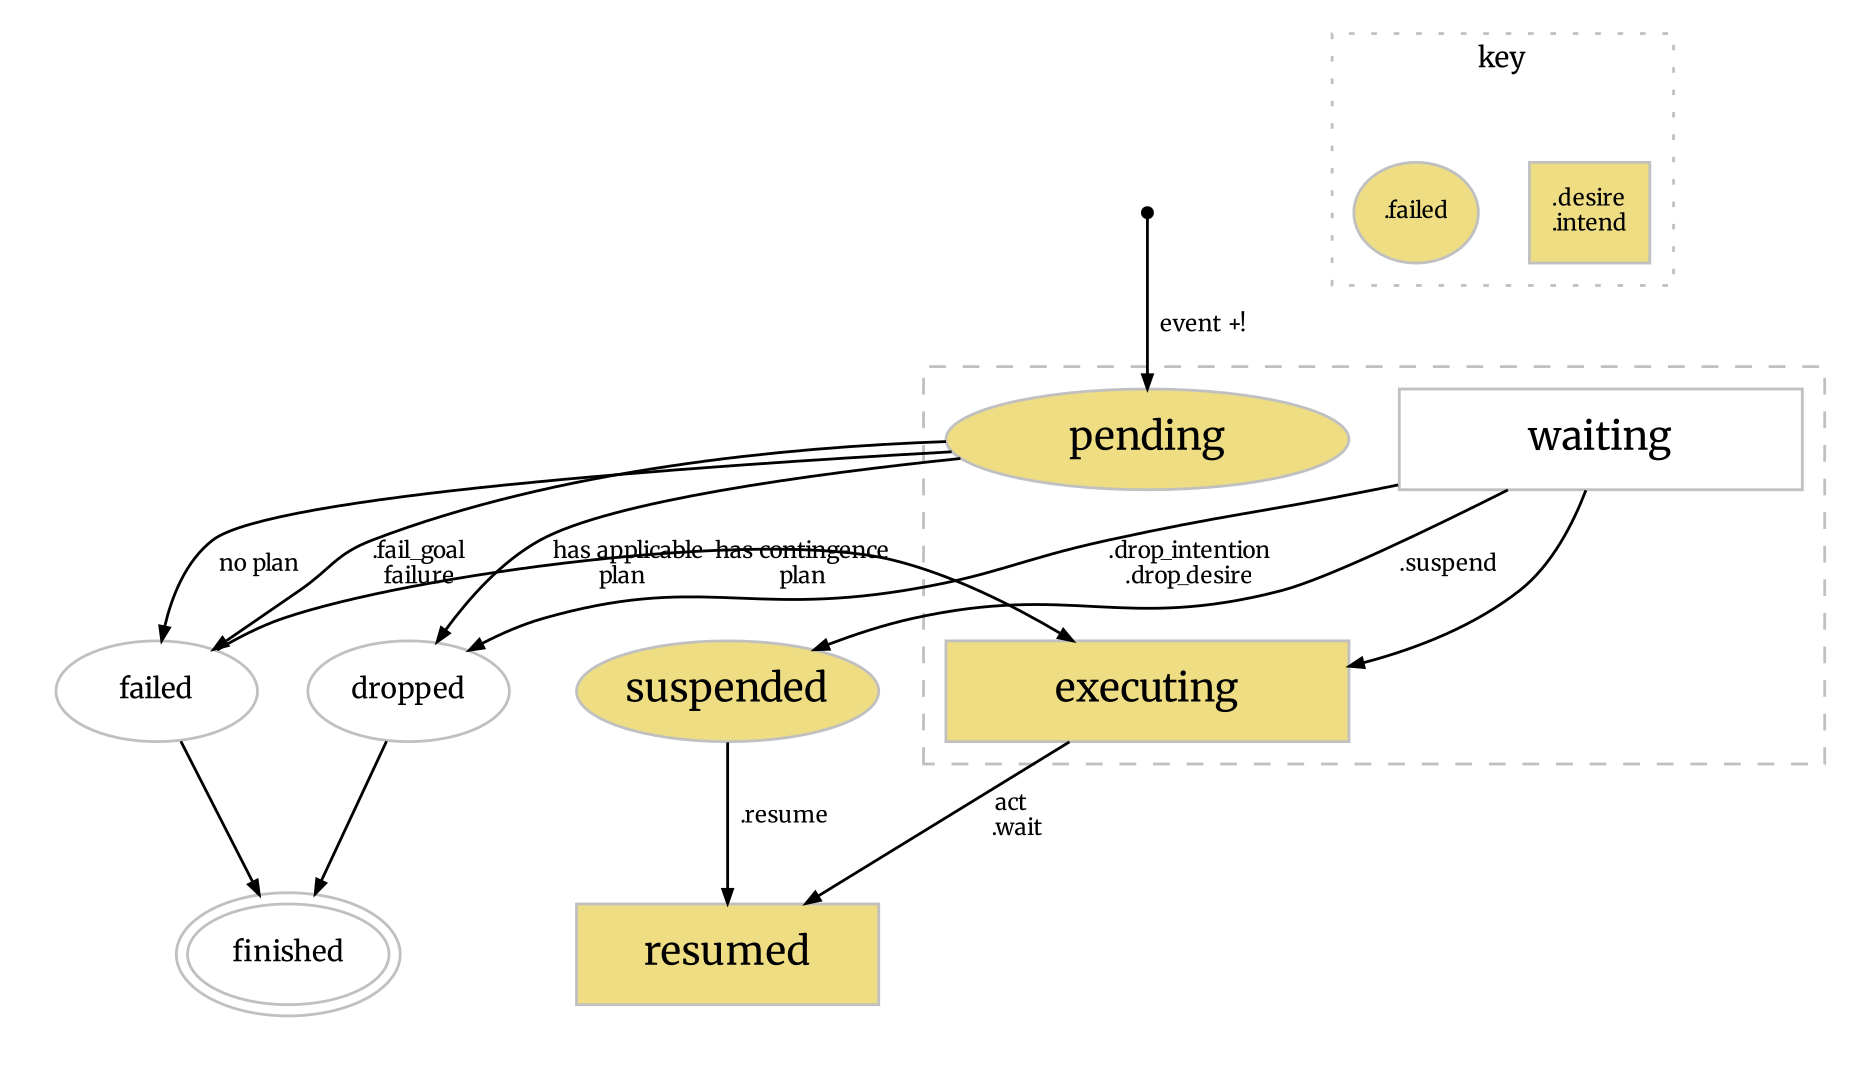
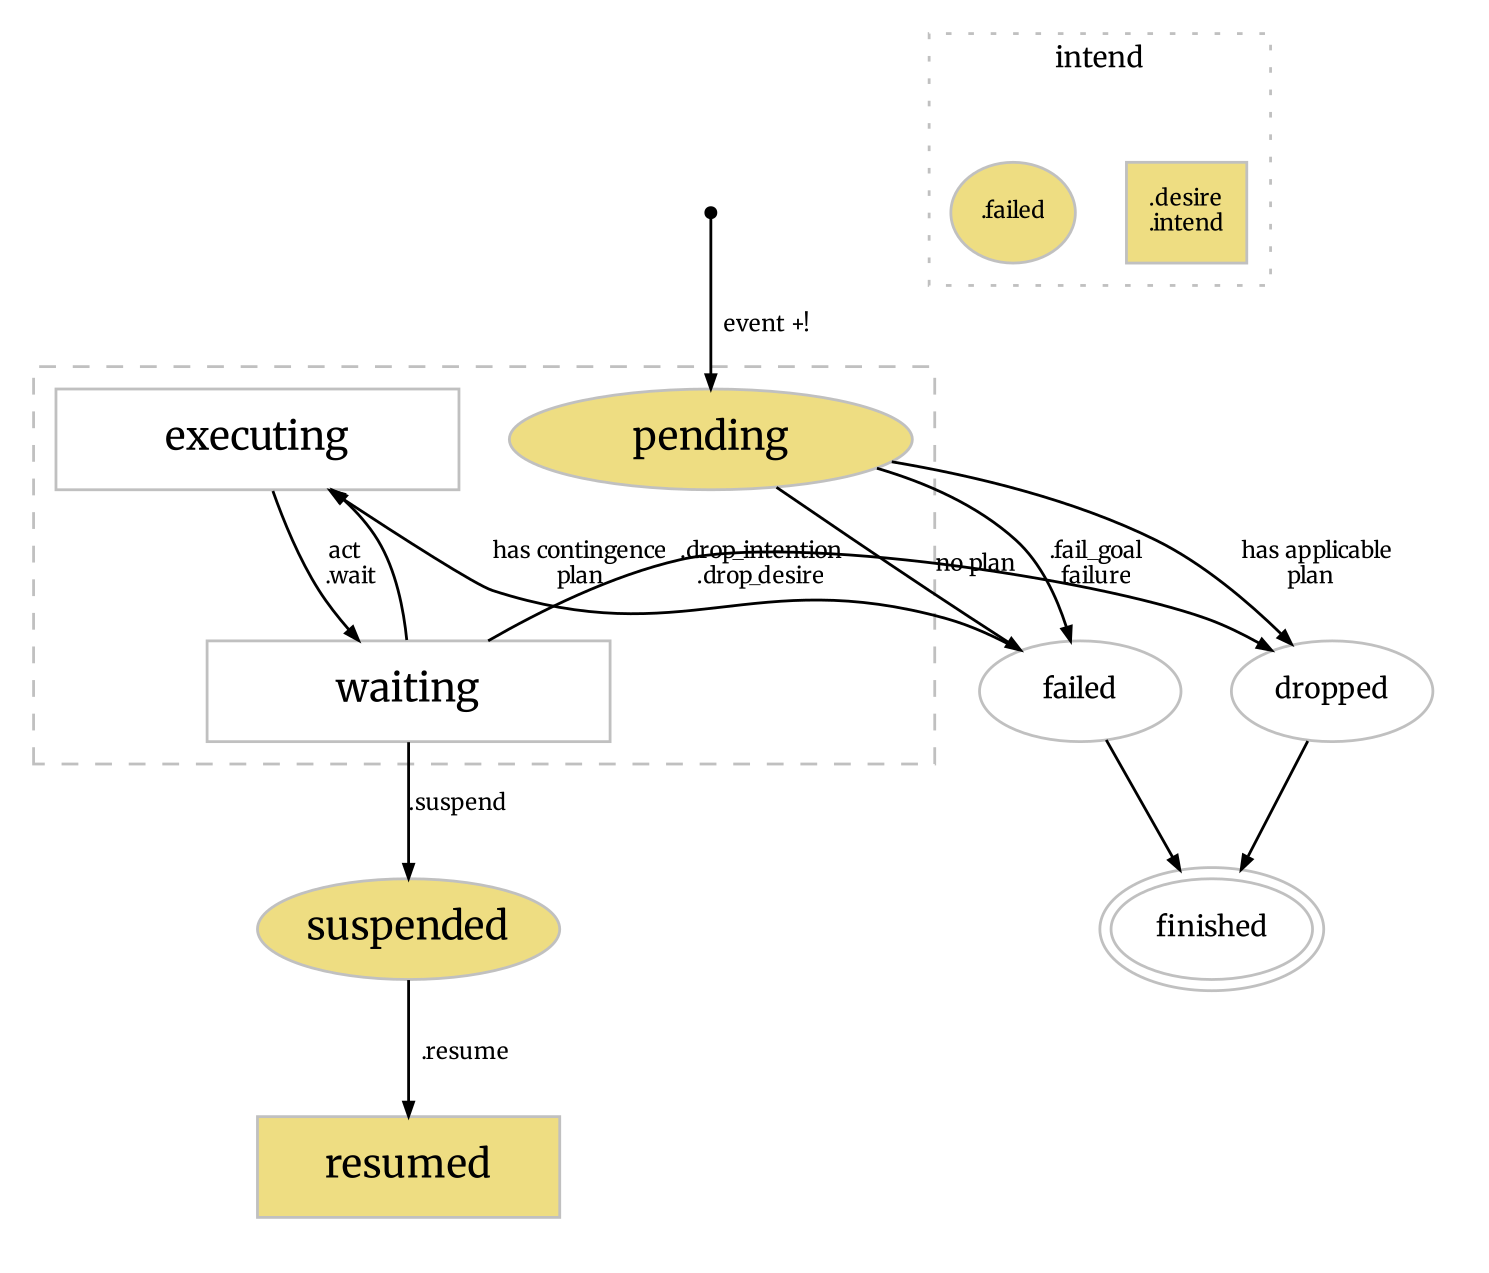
cluster "key": label "key" -> "intend"
node "executing": fillcolor lightgoldenrod -> white
edge "executing" -> "resumed": now "executing" -> "waiting"
